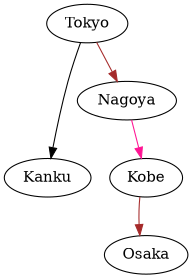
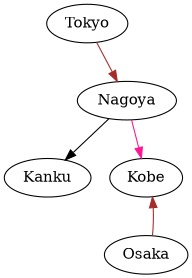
edge "Tokyo" -> "Kanku": now "Nagoya" -> "Kanku"
edge "Kobe" -> "Osaka": reversed
